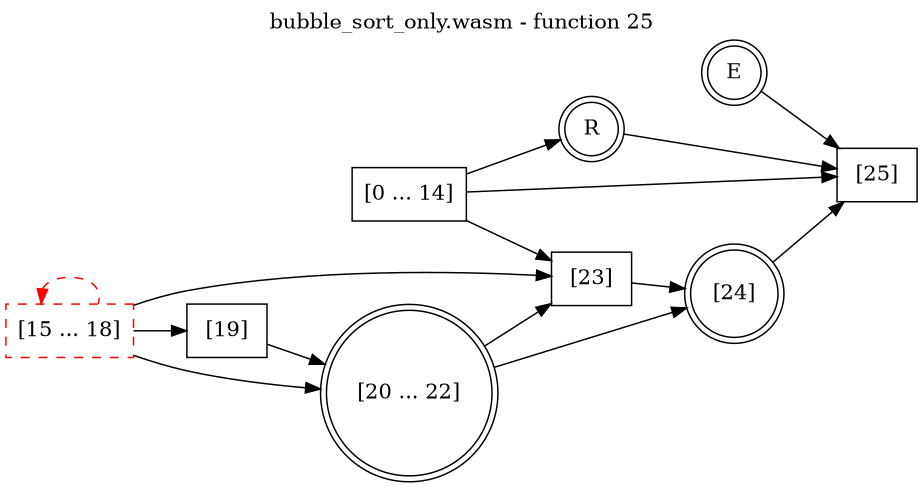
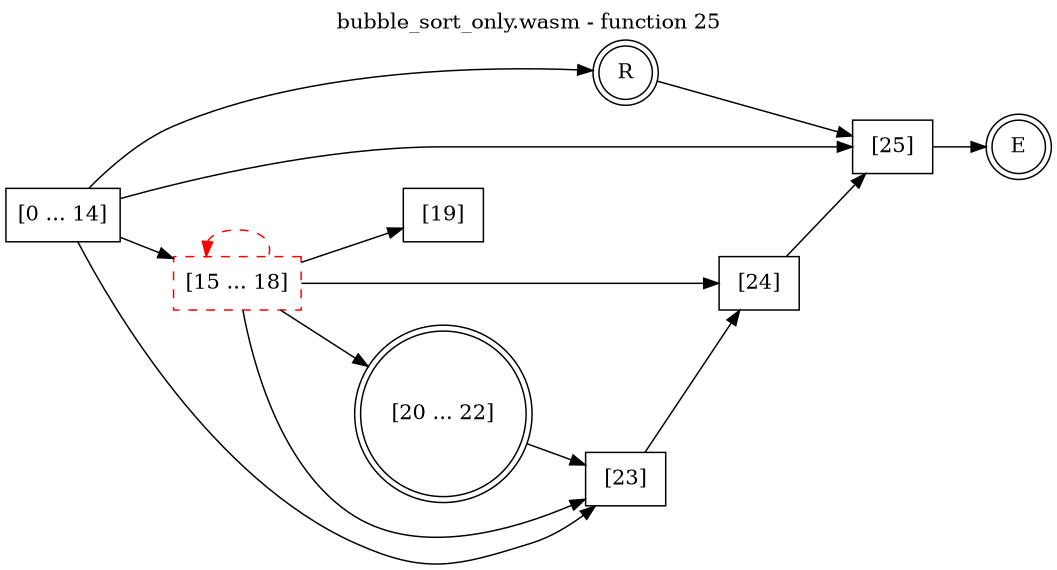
edge "E" -> "[25]": reversed
edge "[0 ... 14]" -> "[15 ... 18]": added
node "[24]": shape doublecircle -> box
edge "[20 ... 22]" -> "[24]": now "[15 ... 18]" -> "[24]"
edge "[19]" -> "[20 ... 22]": removed
